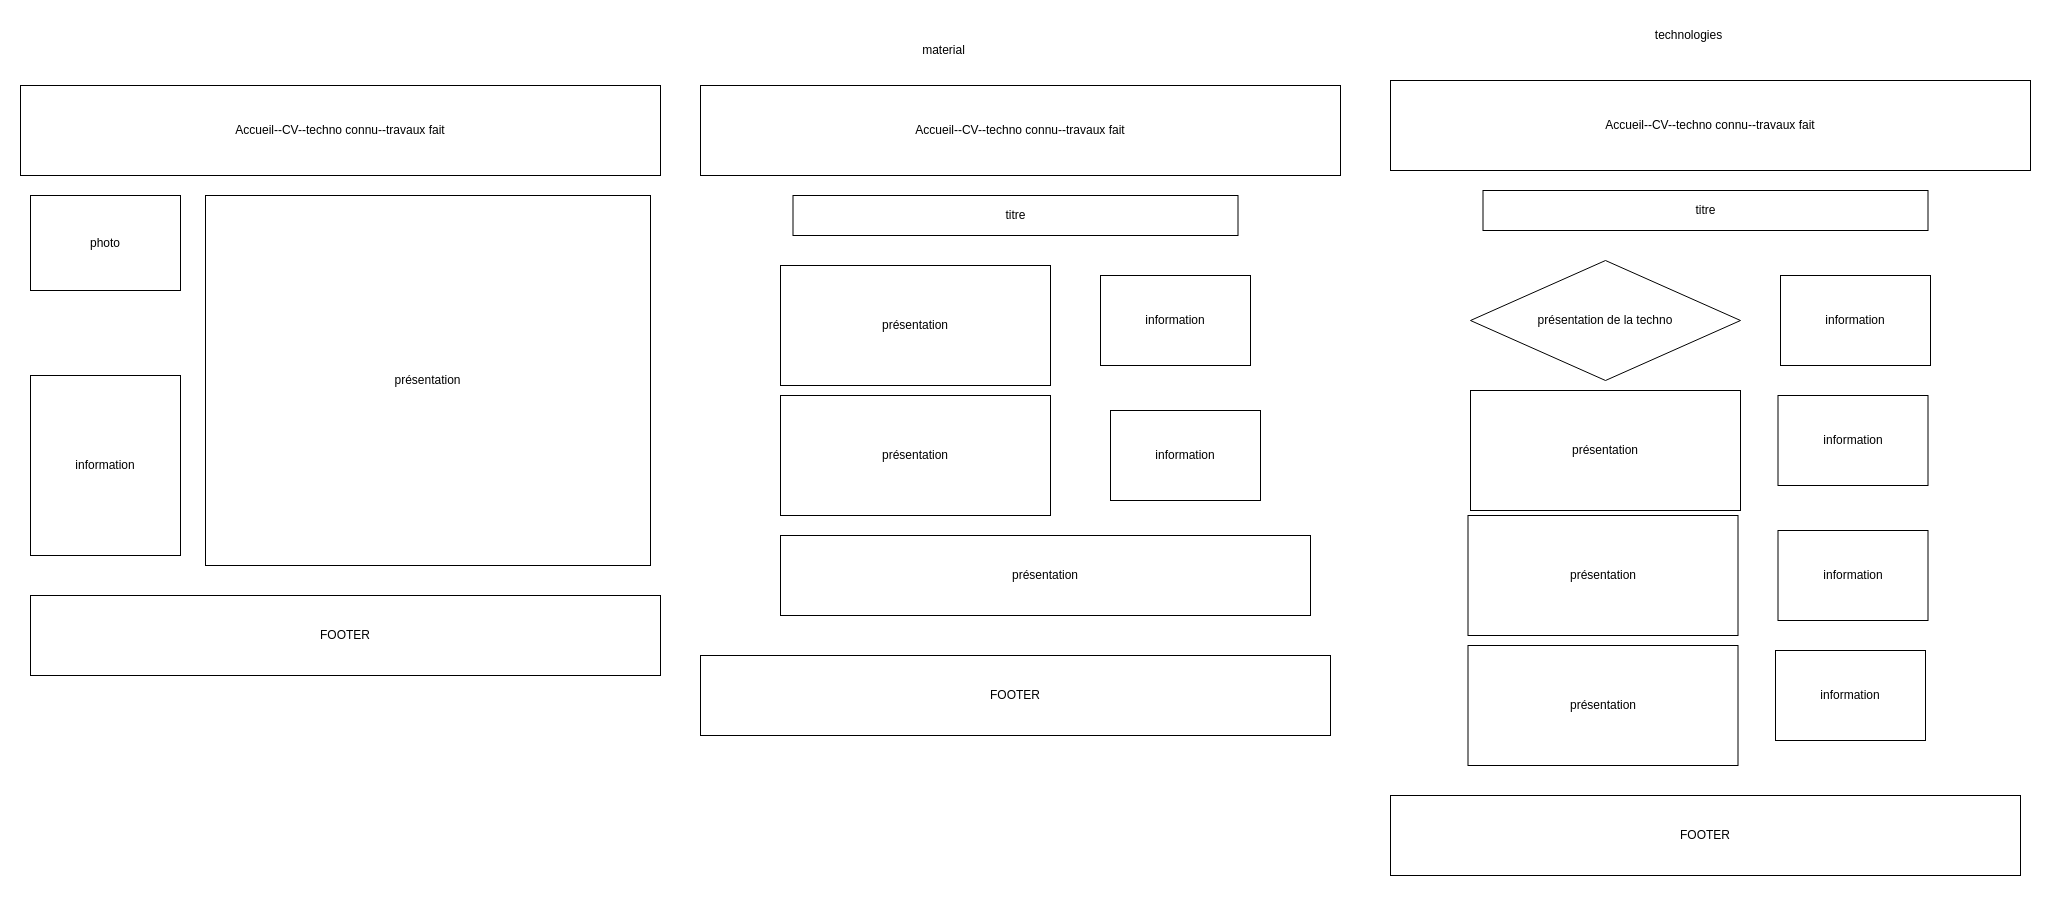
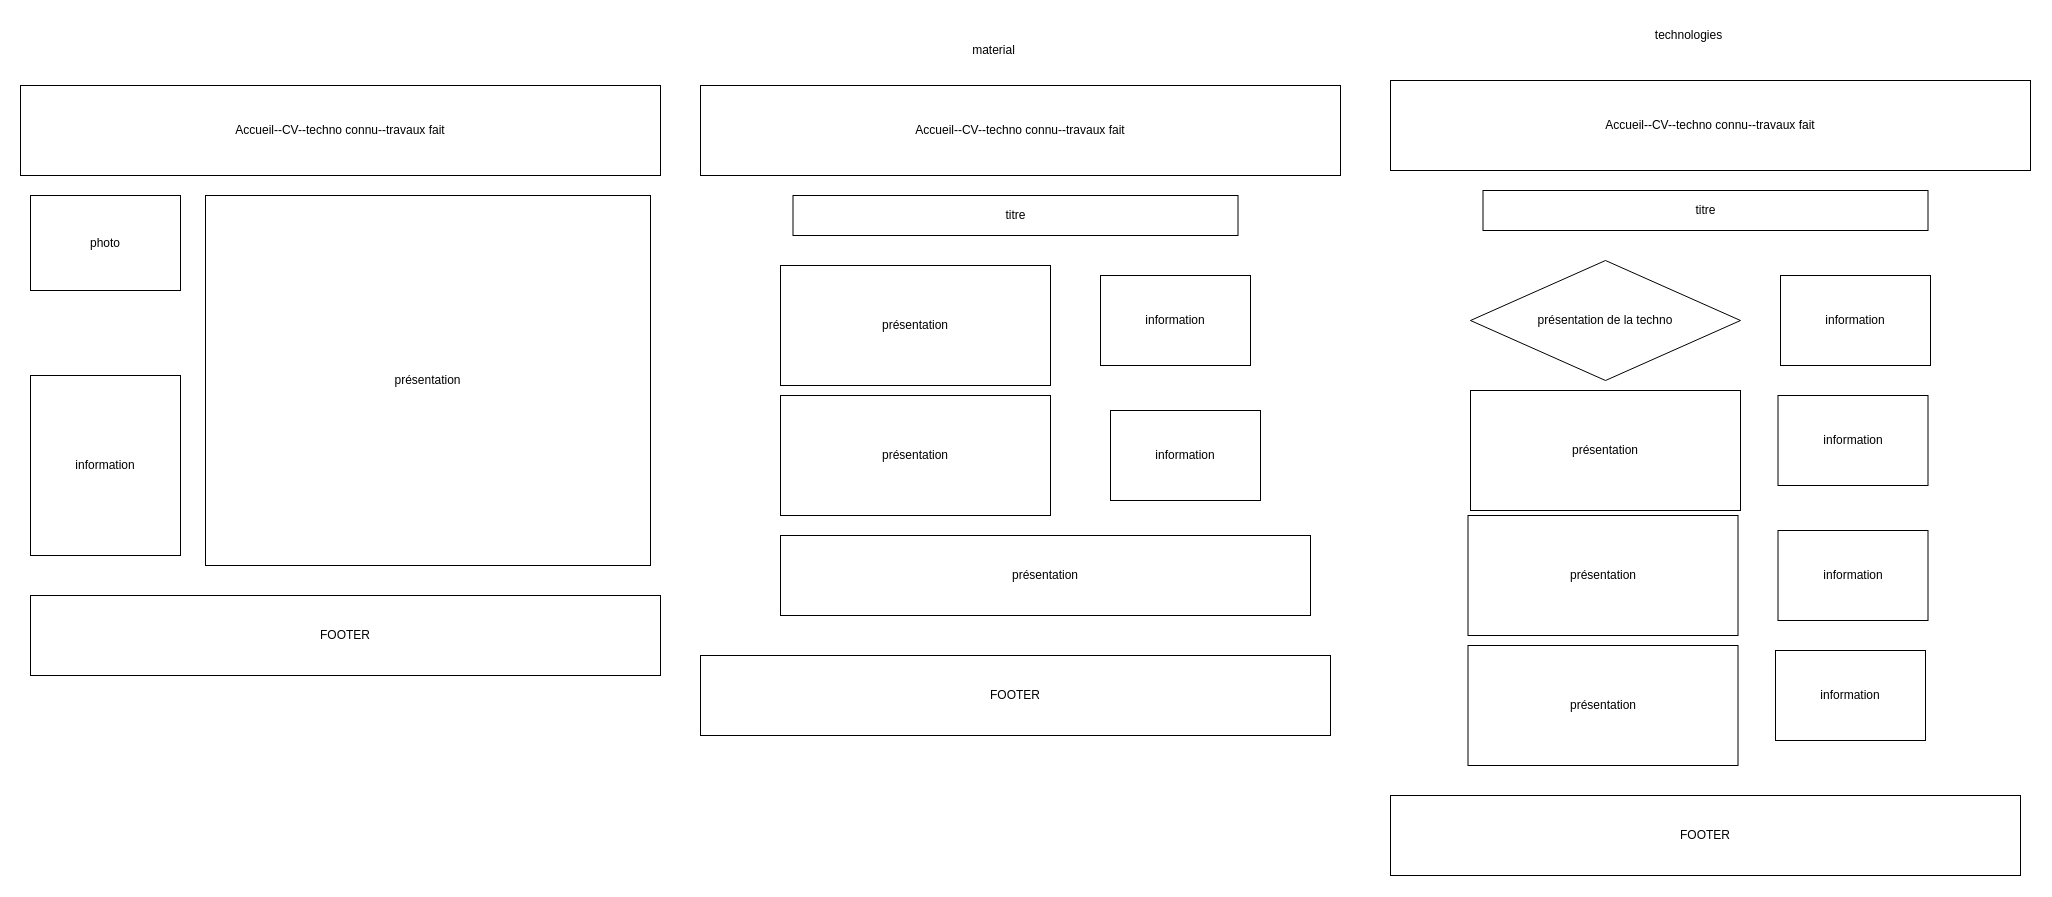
node "material": moved (943, 51) -> (993, 51)
